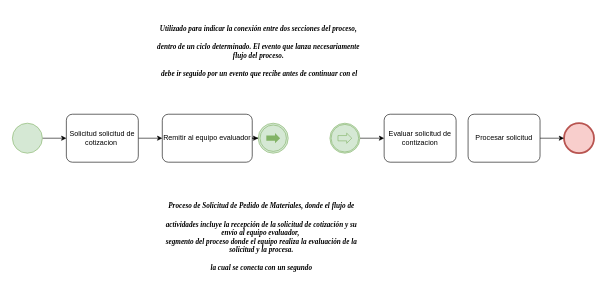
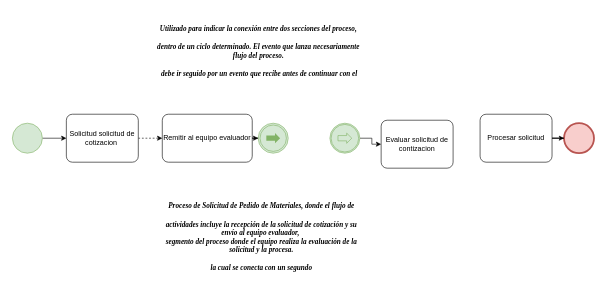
edge "Solicitud solicitud de cotizacion" -> "Remitir al equipo evaluador": style solid -> dashed
node "Evaluar solicitud de contizacion": moved (420, 138) -> (417, 144)
node "Procesar solicitud": moved (504, 138) -> (516, 138)
